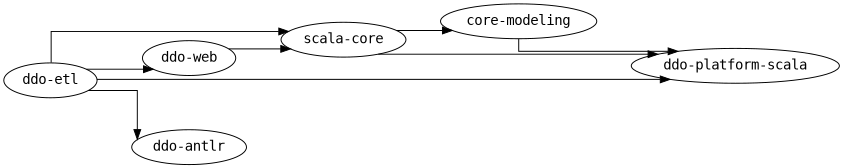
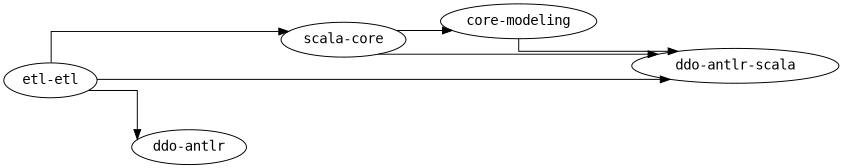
node "ddo-web": removed
node "ddo-platform-scala": label "ddo-platform-scala" -> "ddo-antlr-scala"
node "ddo-etl": label "ddo-etl" -> "etl-etl"
